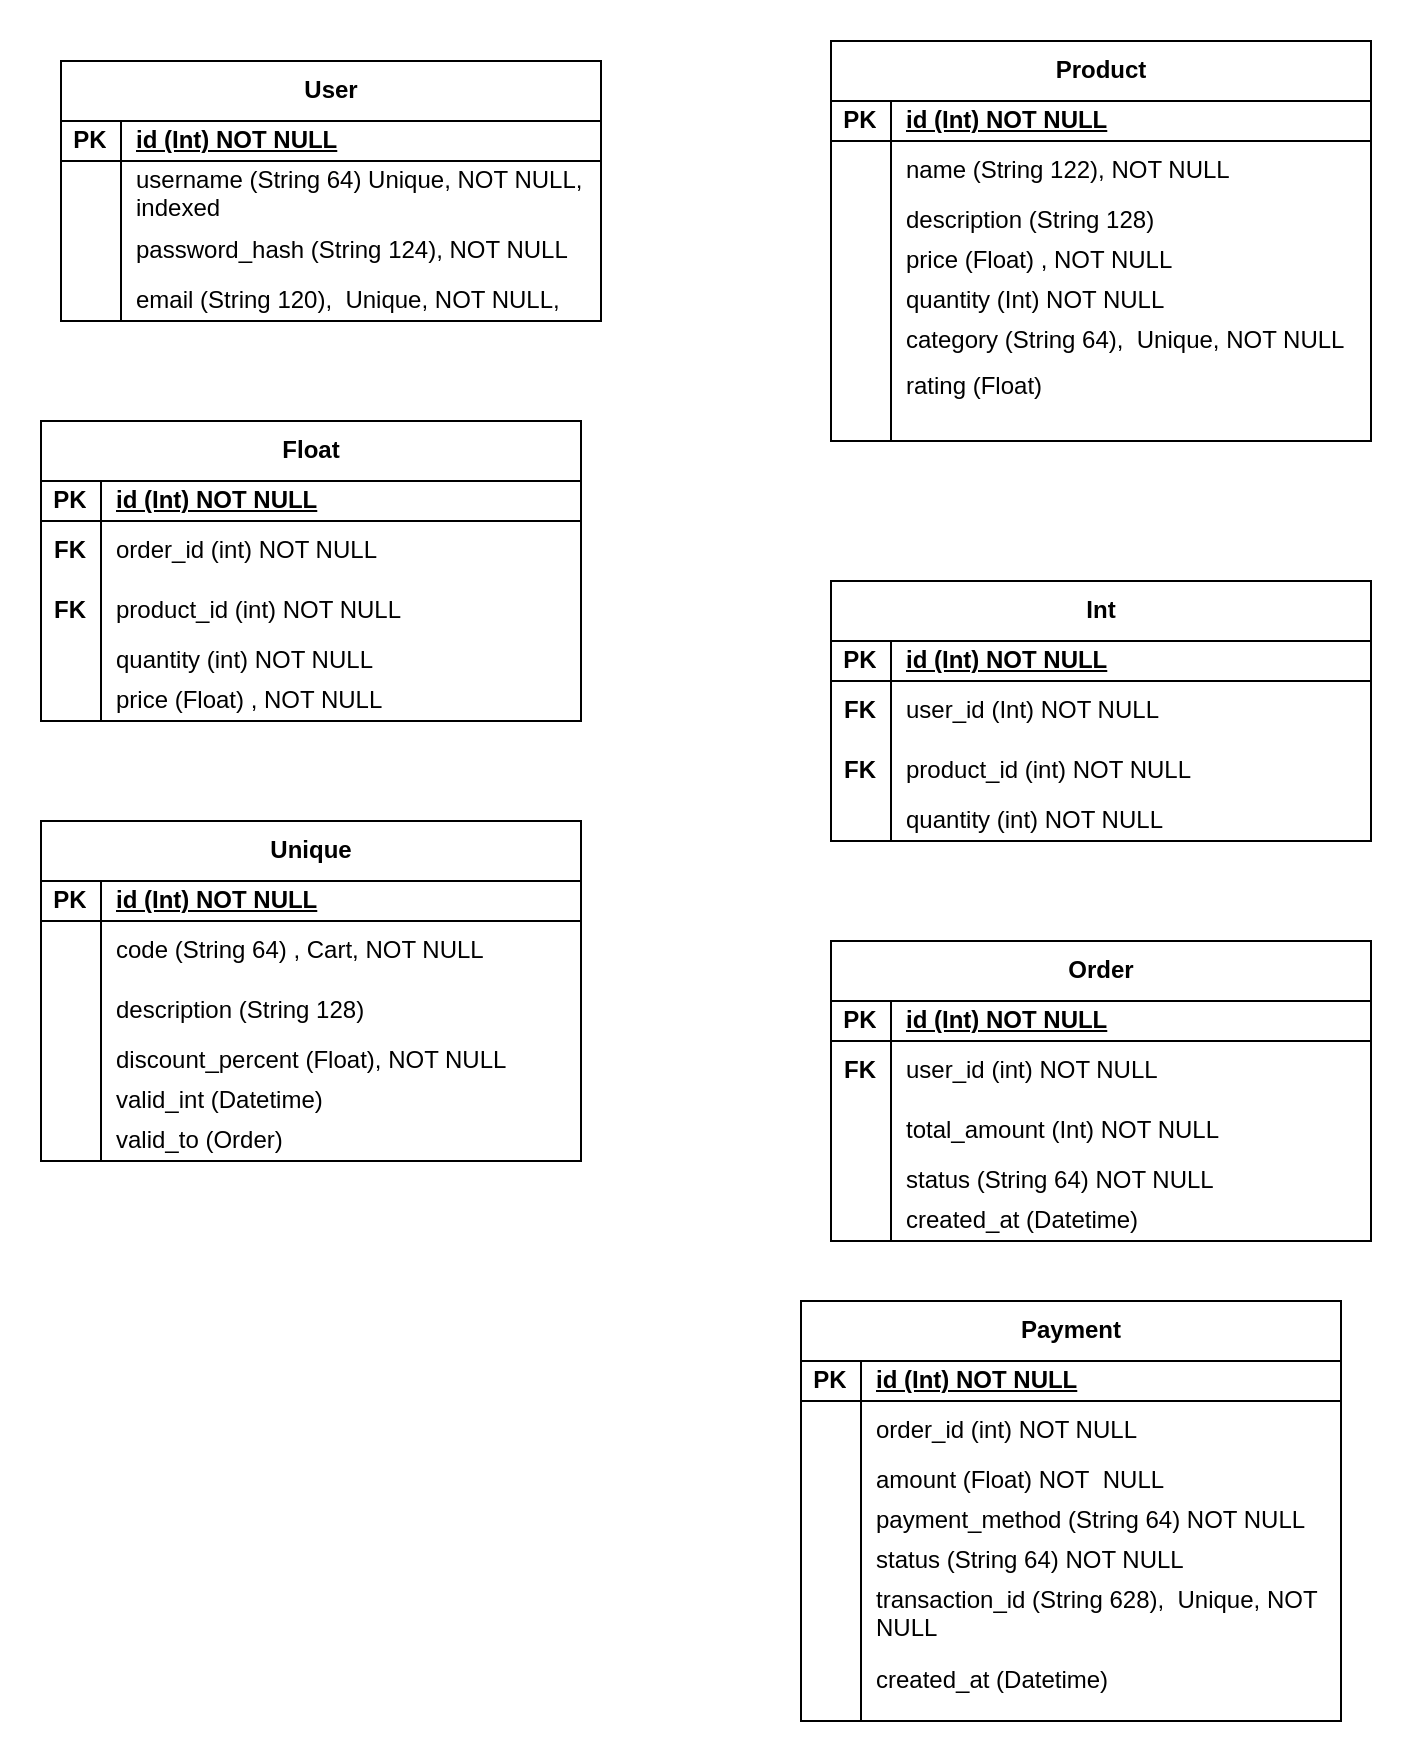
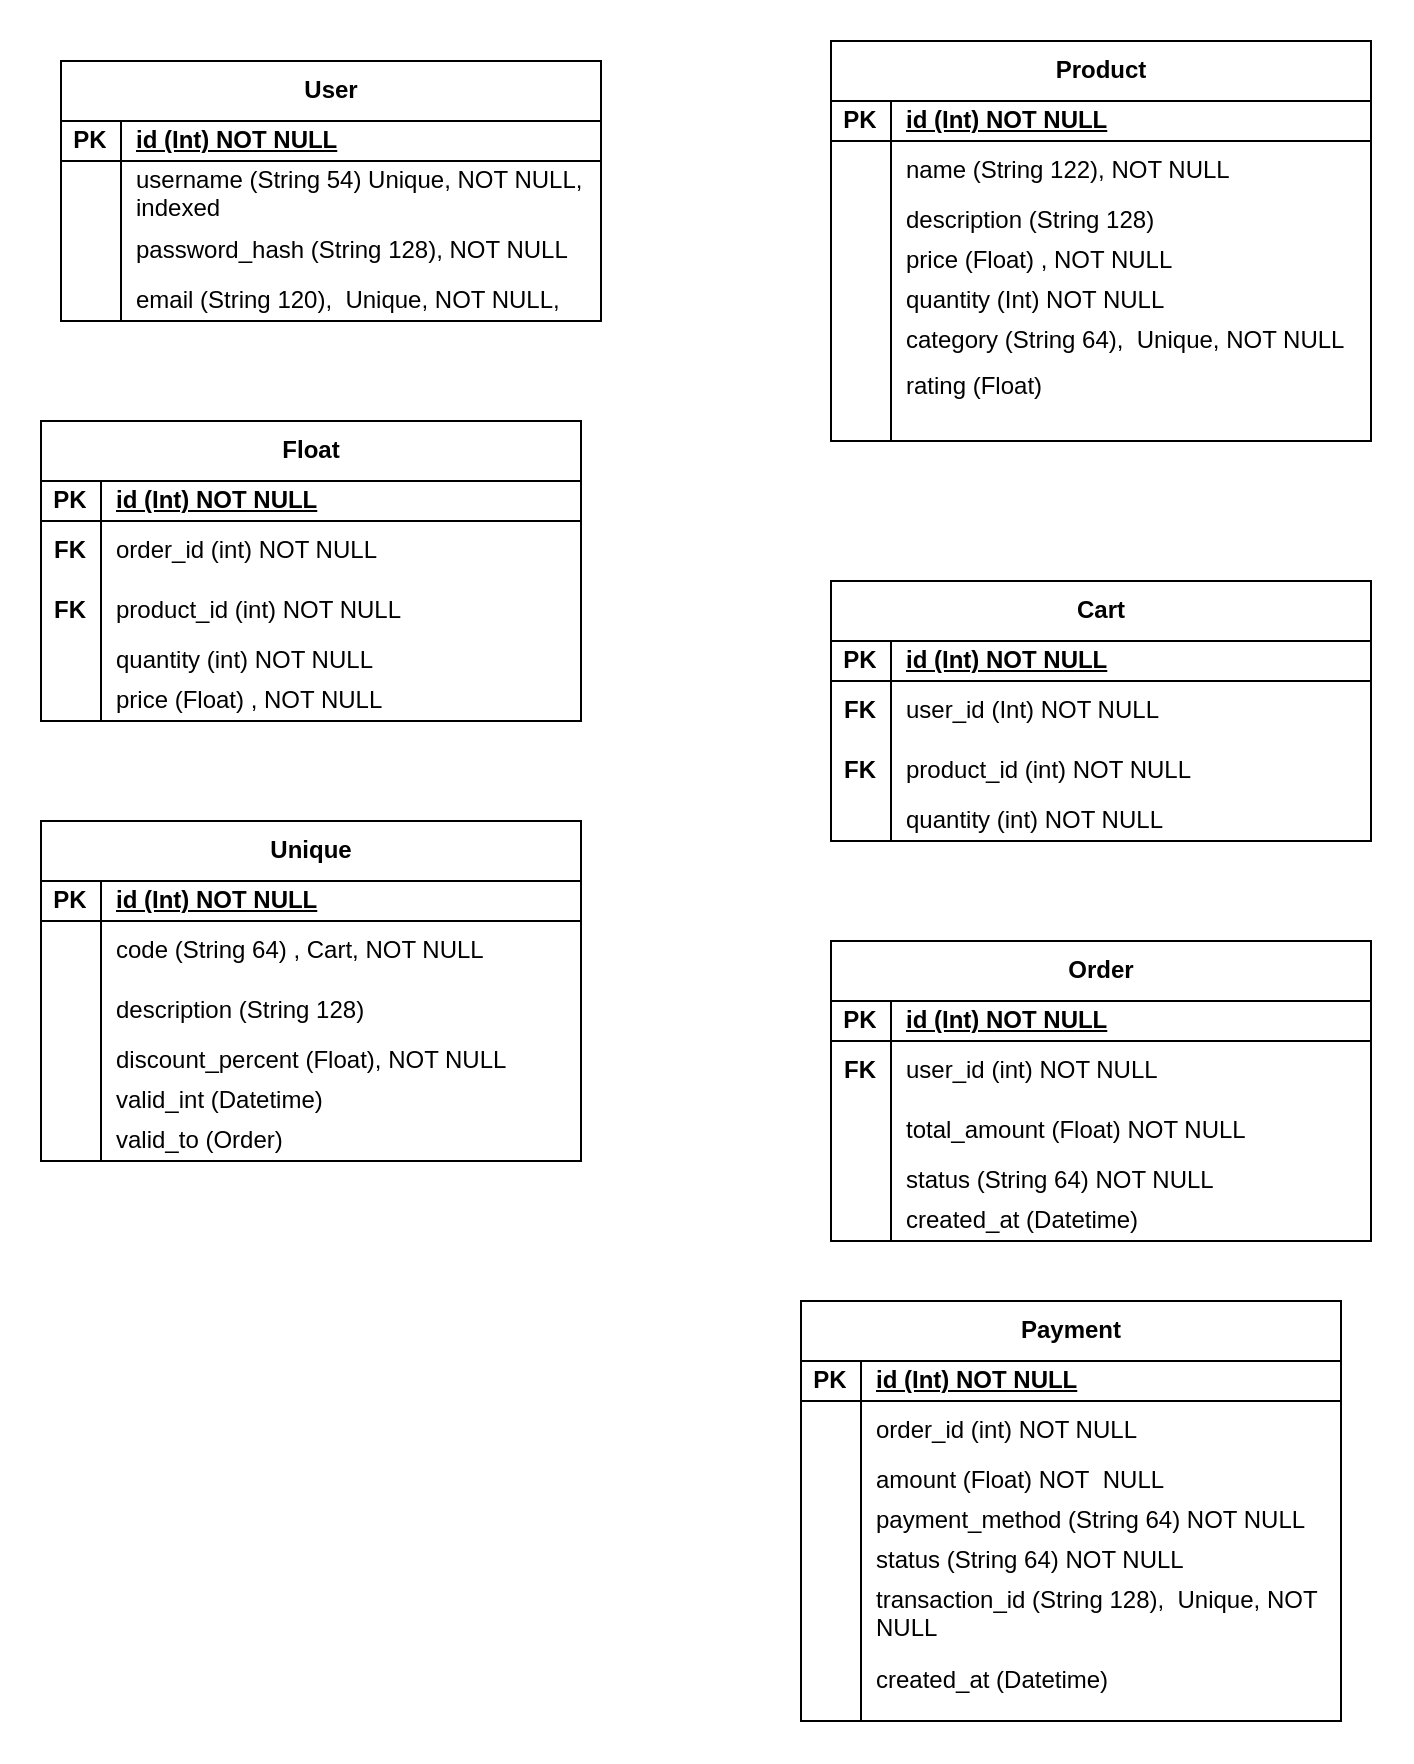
node "username (String 64) Unique, NOT NULL, indexed": label "username (String 64) Unique, NOT NULL, indexed" -> "username (String 54) Unique, NOT NULL, indexed"
node "password_hash (String 124), NOT NULL": label "password_hash (String 124), NOT NULL" -> "password_hash (String 128), NOT NULL"
node "Int": label "Int" -> "Cart"
node "total_amount (Int) NOT NULL": label "total_amount (Int) NOT NULL" -> "total_amount (Float) NOT NULL"
node "transaction_id (String 628), Unique, NOT NULL": label "transaction_id (String 628), Unique, NOT NULL" -> "transaction_id (String 128), Unique, NOT NULL"
